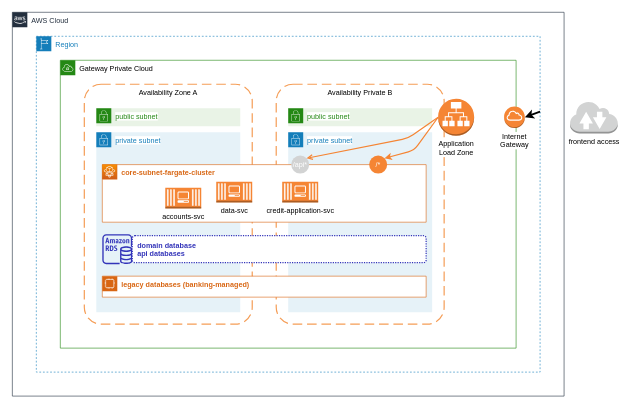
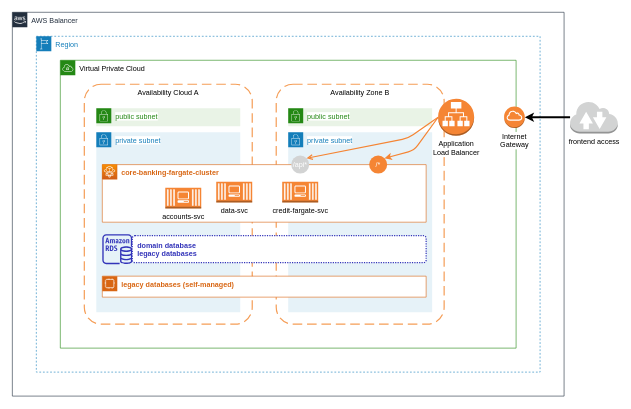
node "AWS Cloud": label "AWS Cloud" -> "AWS Balancer"
node "Gateway Private Cloud": label "Gateway Private Cloud" -> "Virtual Private Cloud"
node "Availability Zone A": label "Availability Zone A" -> "Availability Cloud A"
node "Availability Private B": label "Availability Private B" -> "Availability Zone B"
edge "Region" -> "Internet Gateway": now "frontend access" -> "Internet Gateway"
node "Application Load Zone": label "Application Load Zone" -> "Application Load Balancer"
node "core-subnet-fargate-cluster": label "core-subnet-fargate-cluster" -> "core-banking-fargate-cluster"
node "credit-application-svc": label "credit-application-svc" -> "credit-fargate-svc"
node "domain database api databases": label "domain database api databases" -> "domain database legacy databases"
node "legacy databases (banking-managed)": label "legacy databases (banking-managed)" -> "legacy databases (self-managed)"
